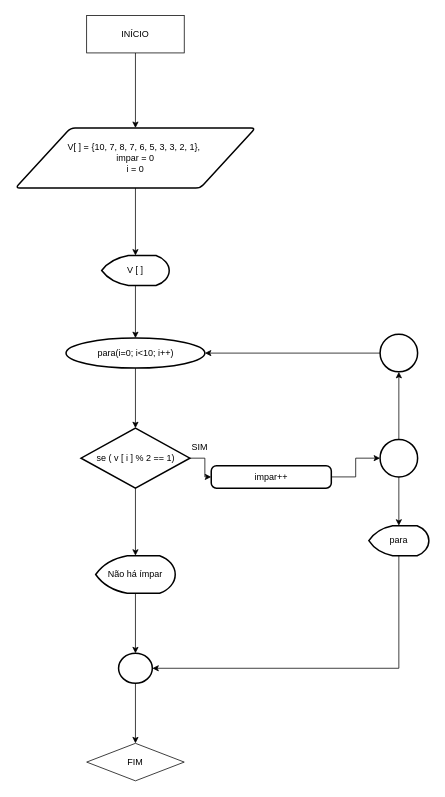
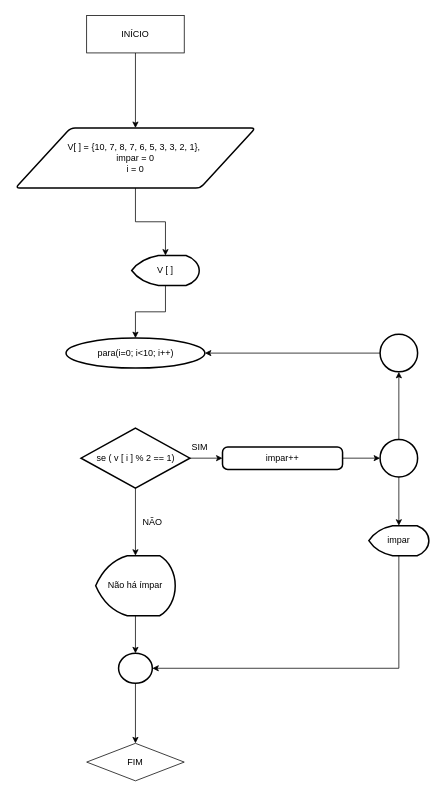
node "V [ ]": moved (135, 270) -> (165, 270)
edge "para(i=0; i<10; i++)" -> "se ( v [ i ] % 2 == 1)": removed
node "impar++": moved (271, 477) -> (282, 458)
node "NÃO": added
node "para": label "para" -> "impar"
node "Não há ímpar": size 80x38 -> 80x60
